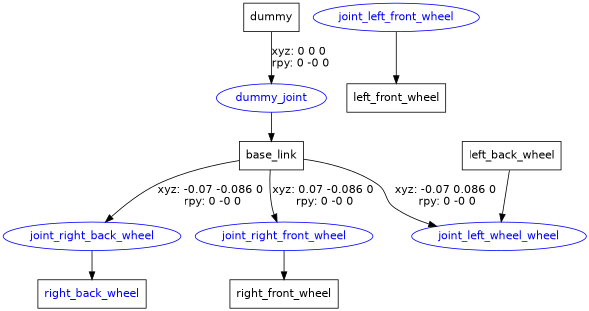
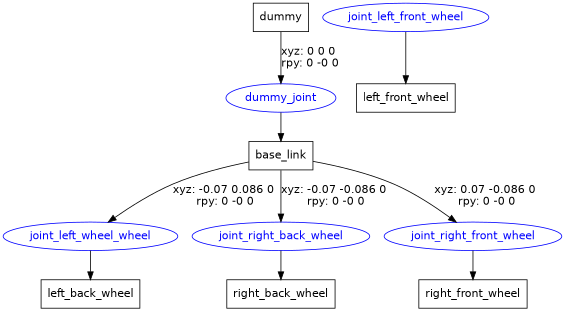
edge "left_back_wheel" -> "joint_left_wheel_wheel": reversed
node "right_back_wheel": fontcolor blue -> black
